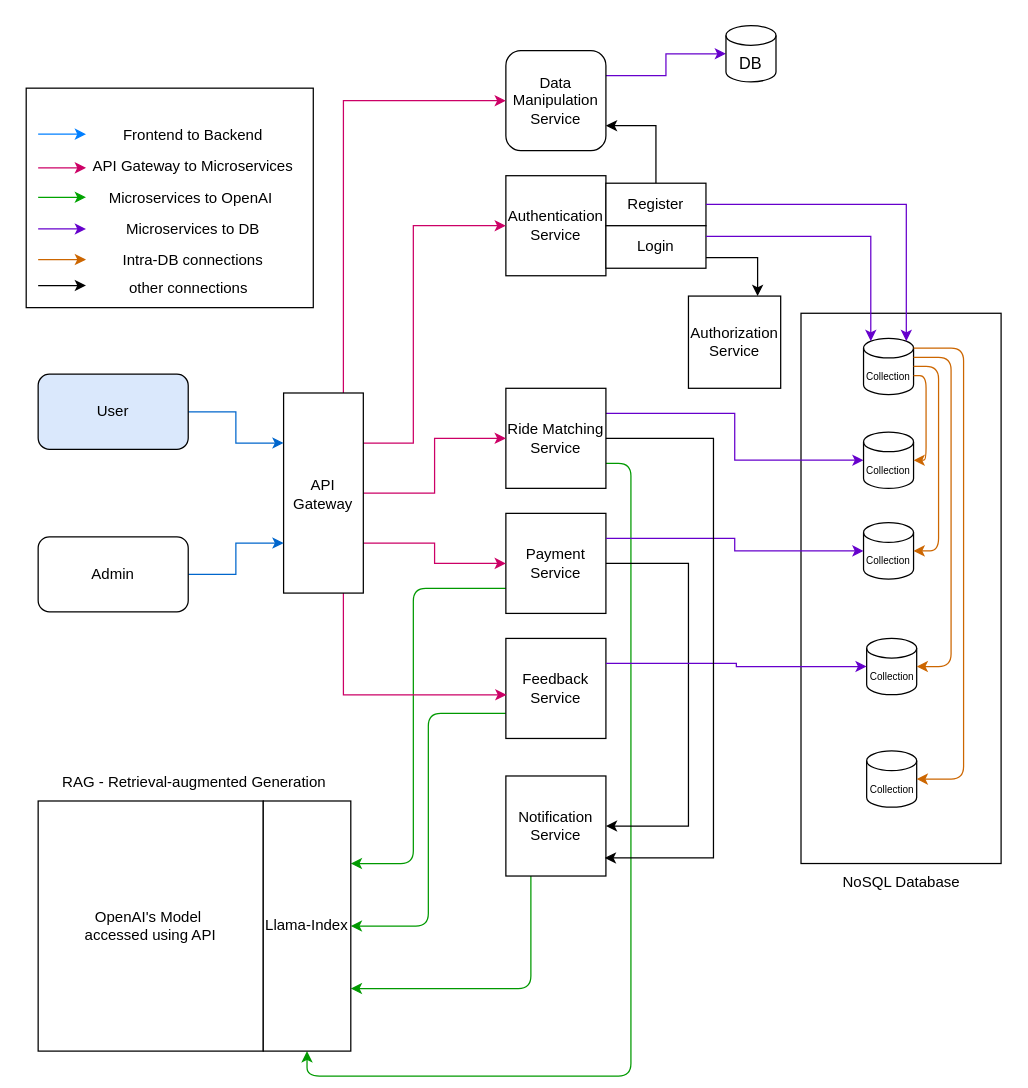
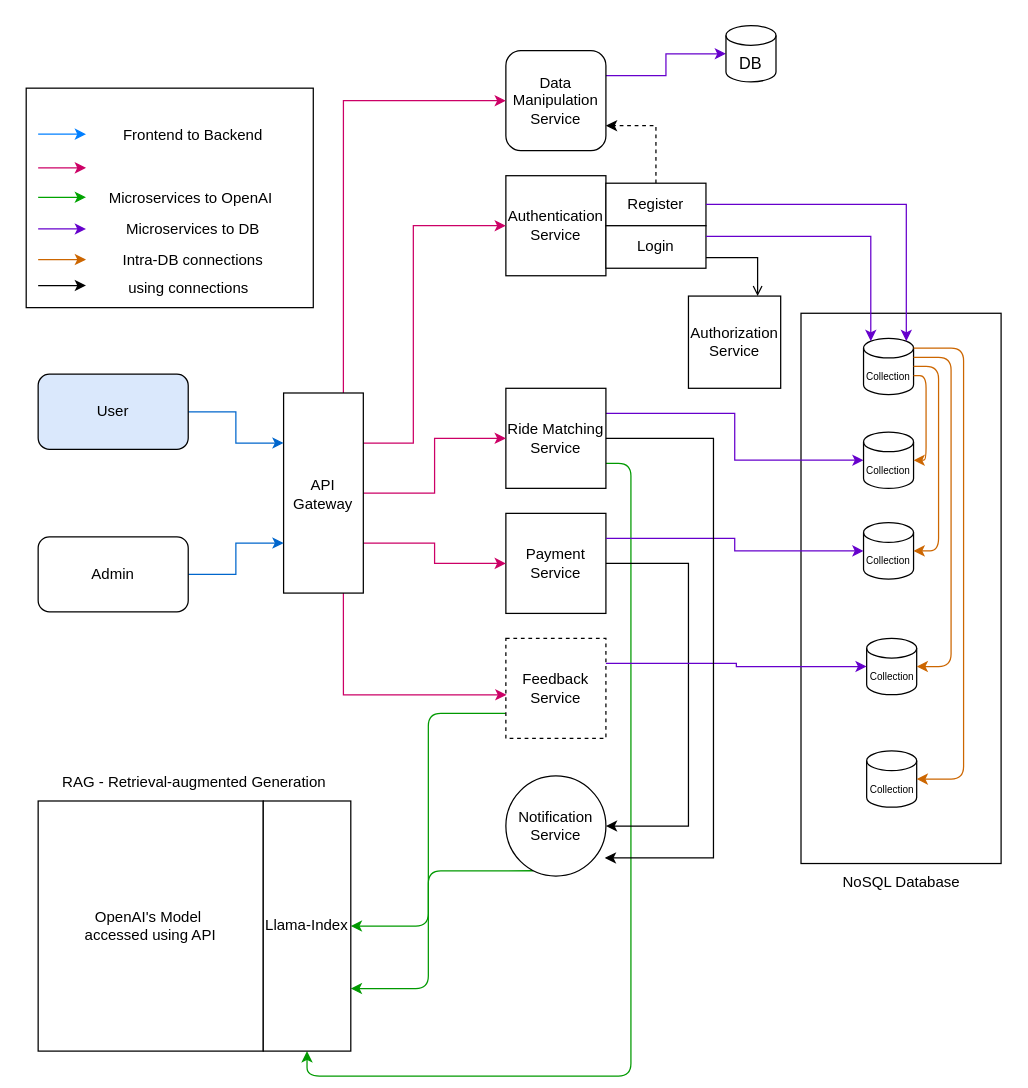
edge "Register" -> "Data Manipulation Service": style solid -> dashed
node "API Gateway to Microservices": removed
edge "Login" -> "Authorization Service": arrowhead classic -> open
node "other connections": label "other connections" -> "using connections"
node "Feedback Service": style solid -> dashed
edge "Payment Service" -> "Llama-Index": removed
node "Notification Service": shape rectangle -> ellipse
